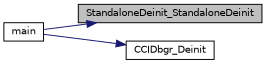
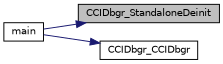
node "StandaloneDeinit_StandaloneDeinit": label "StandaloneDeinit_StandaloneDeinit" -> "CCIDbgr_StandaloneDeinit"
node "CCIDbgr_Deinit": label "CCIDbgr_Deinit" -> "CCIDbgr_CCIDbgr"
